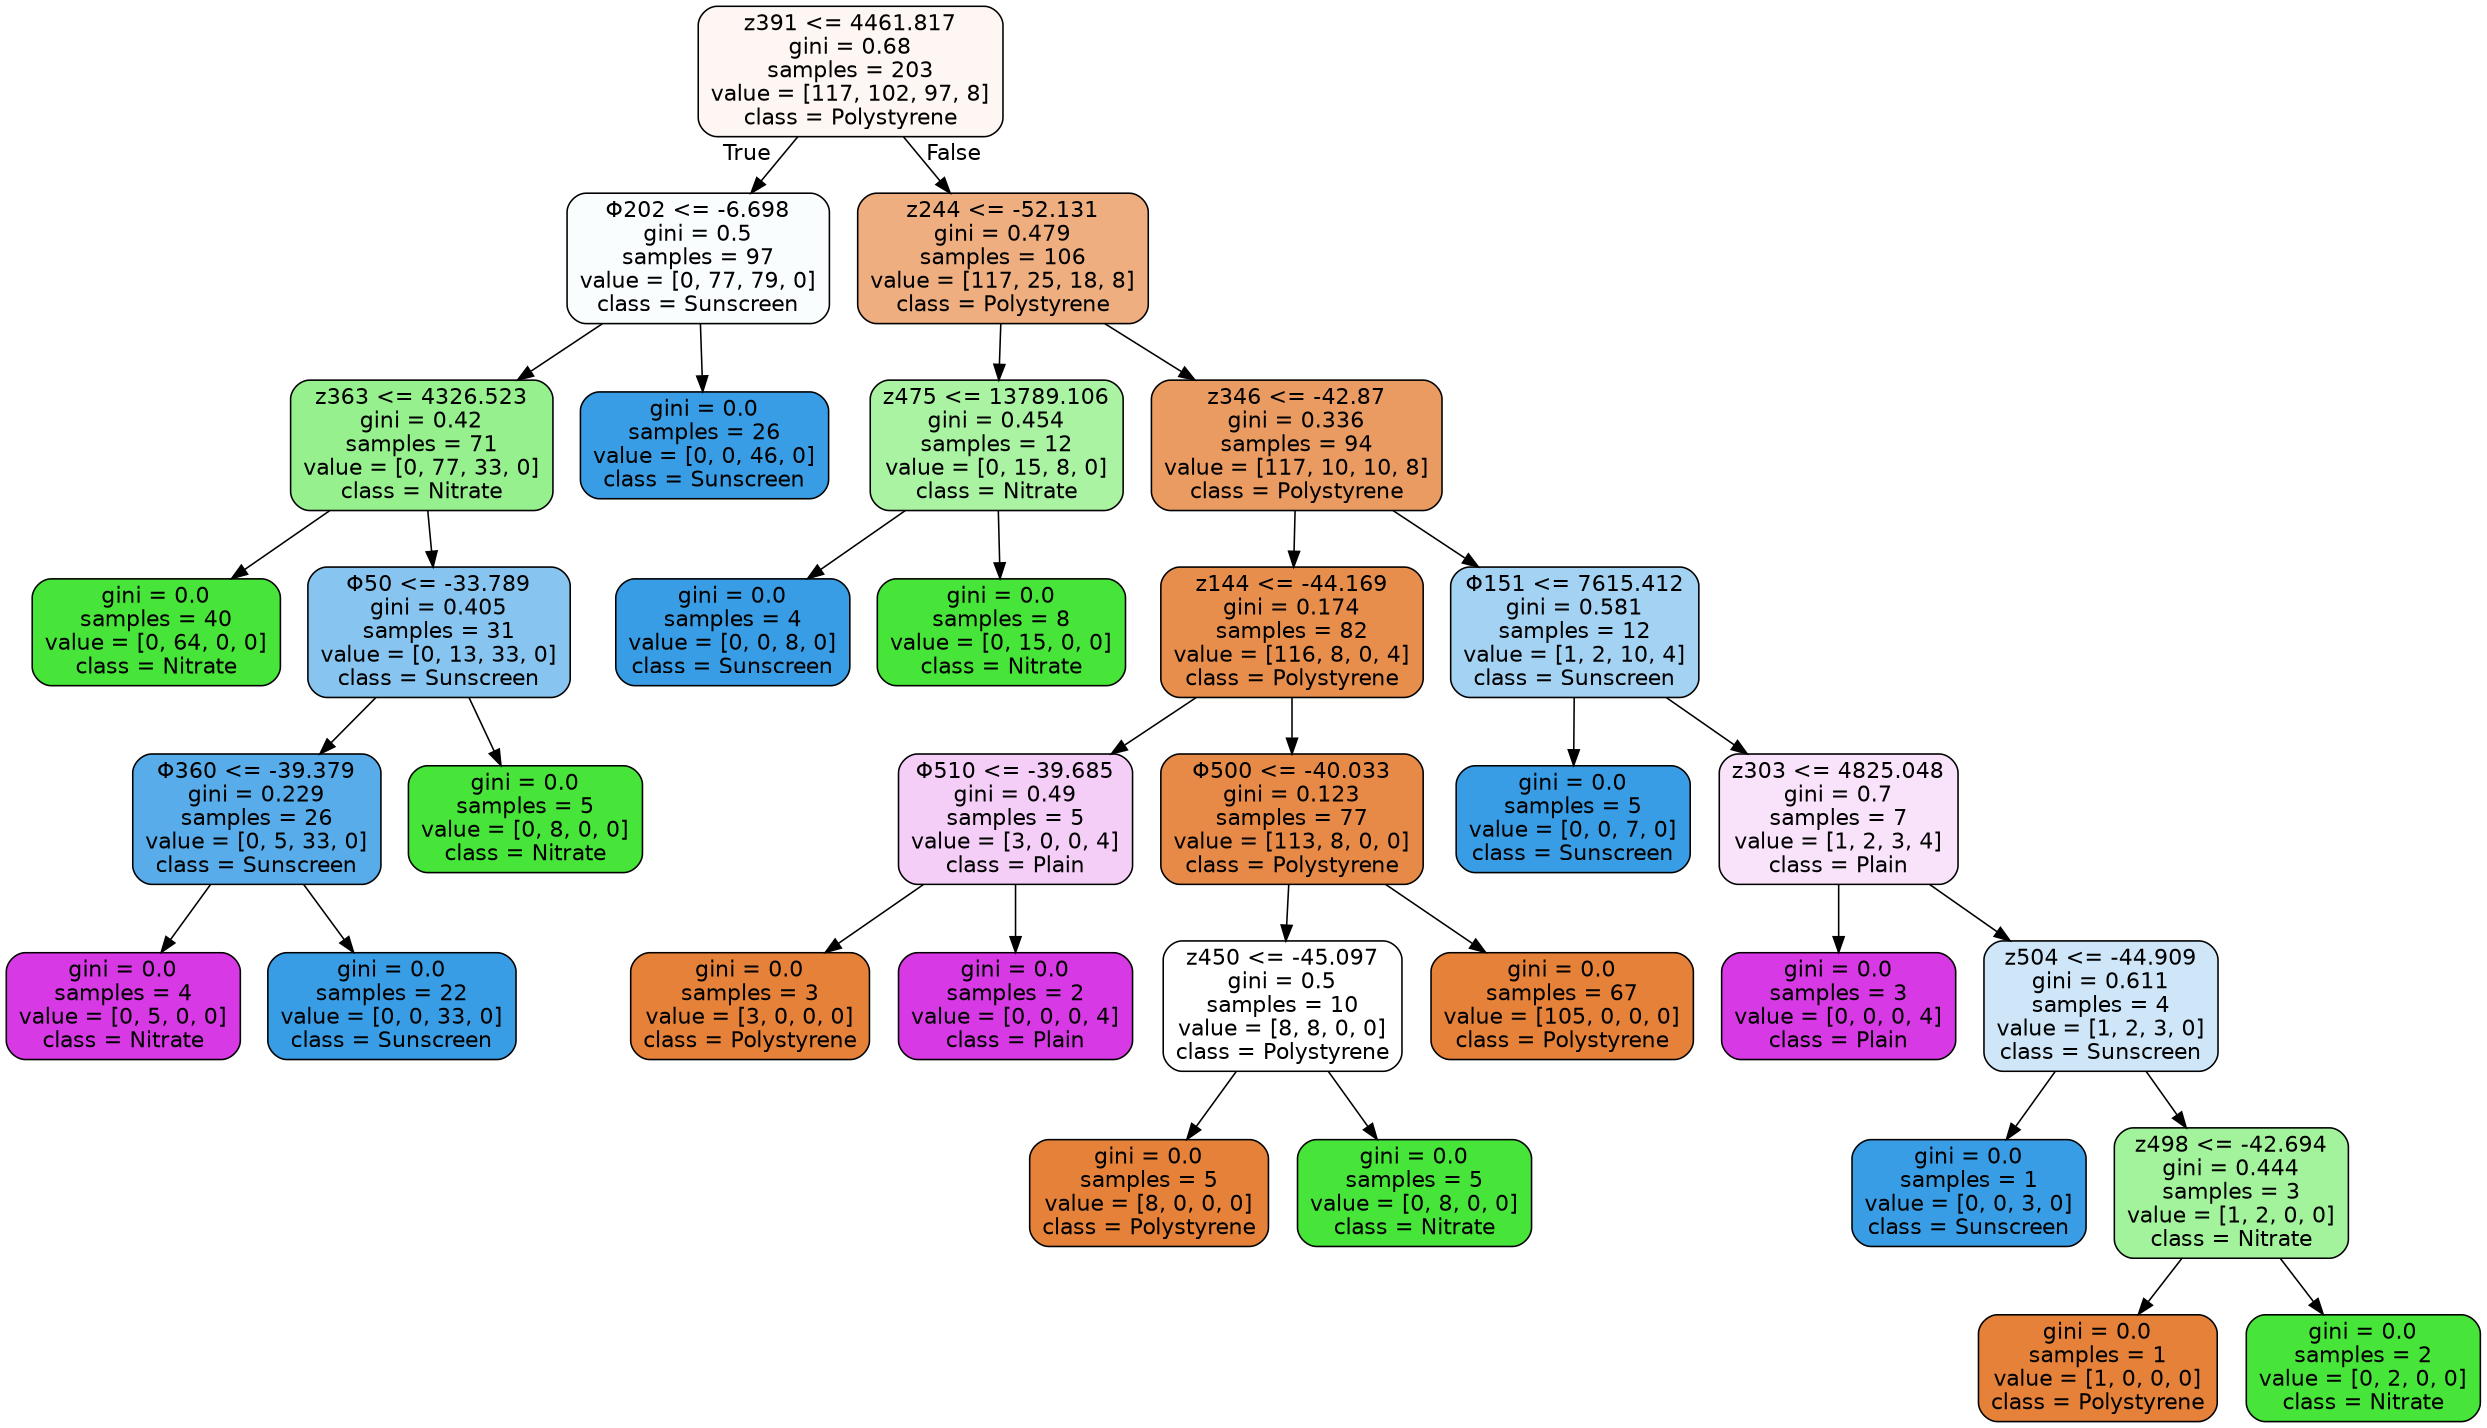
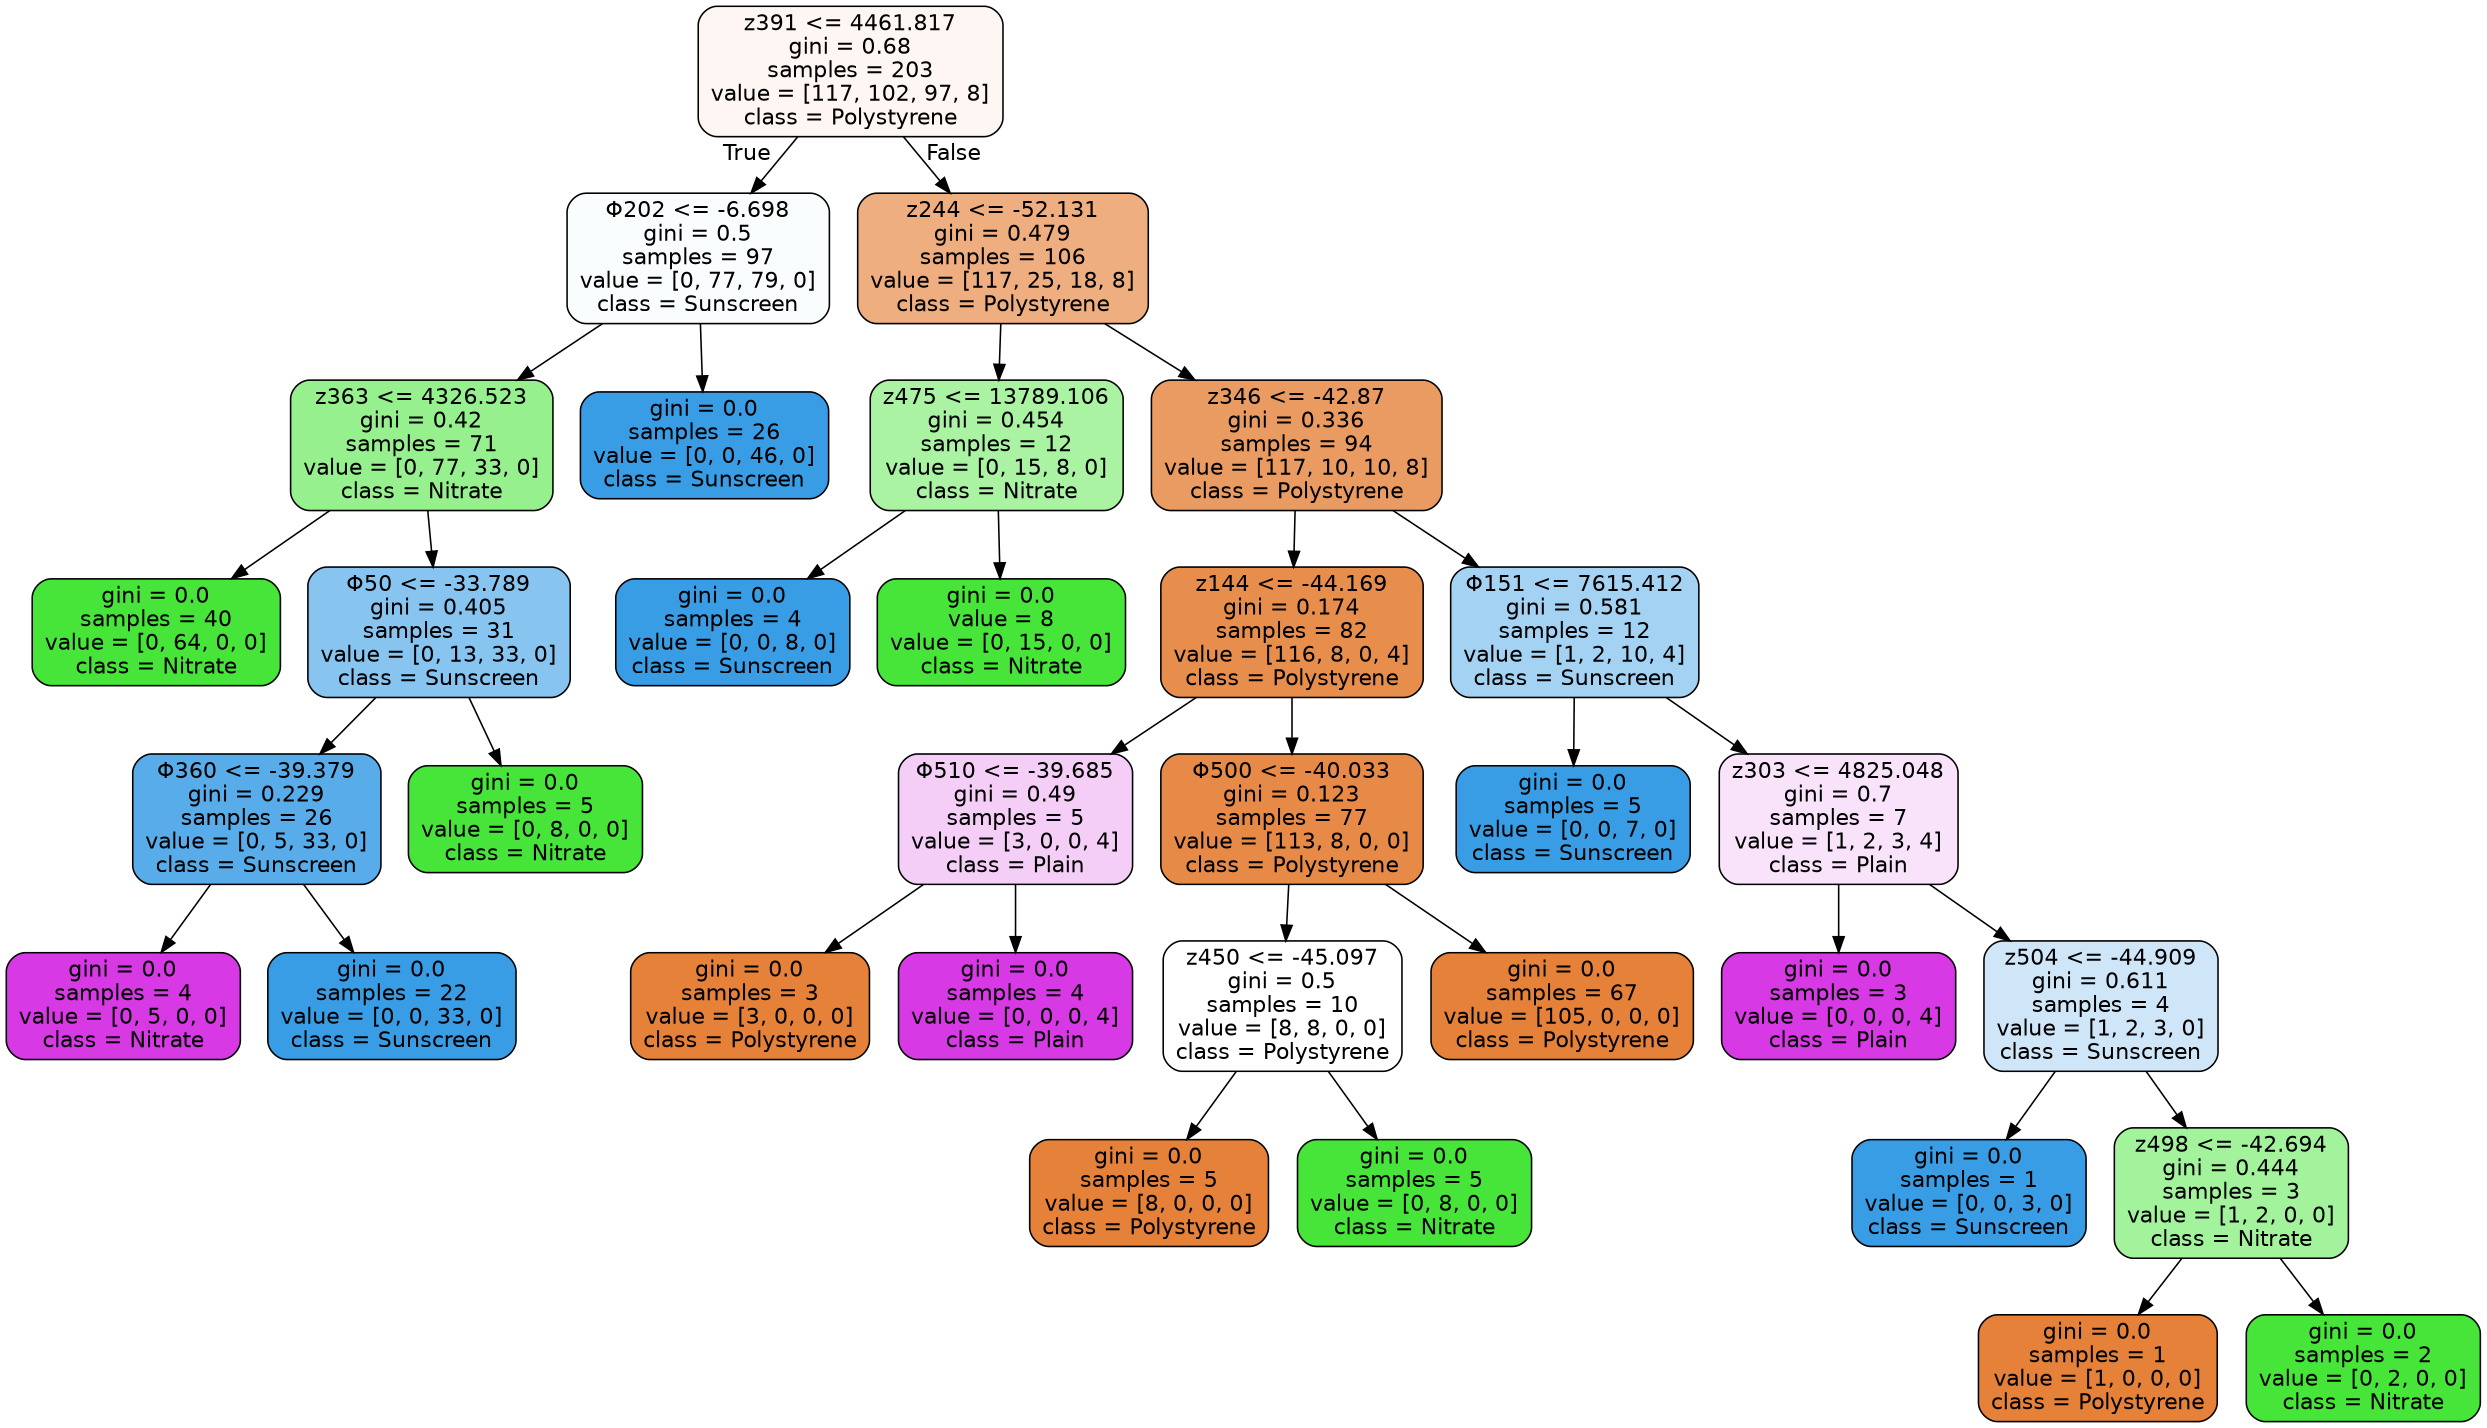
node "gini = 0.0 samples = 8 value = [0, 15, 0, 0] class = Nitrate": label "gini = 0.0 samples = 8 value = [0, 15, 0, 0] class = Nitrate" -> "gini = 0.0 value = 8 value = [0, 15, 0, 0] class = Nitrate"
node "gini = 0.0 samples = 2 value = [0, 0, 0, 4] class = Plain": label "gini = 0.0 samples = 2 value = [0, 0, 0, 4] class = Plain" -> "gini = 0.0 samples = 4 value = [0, 0, 0, 4] class = Plain"
